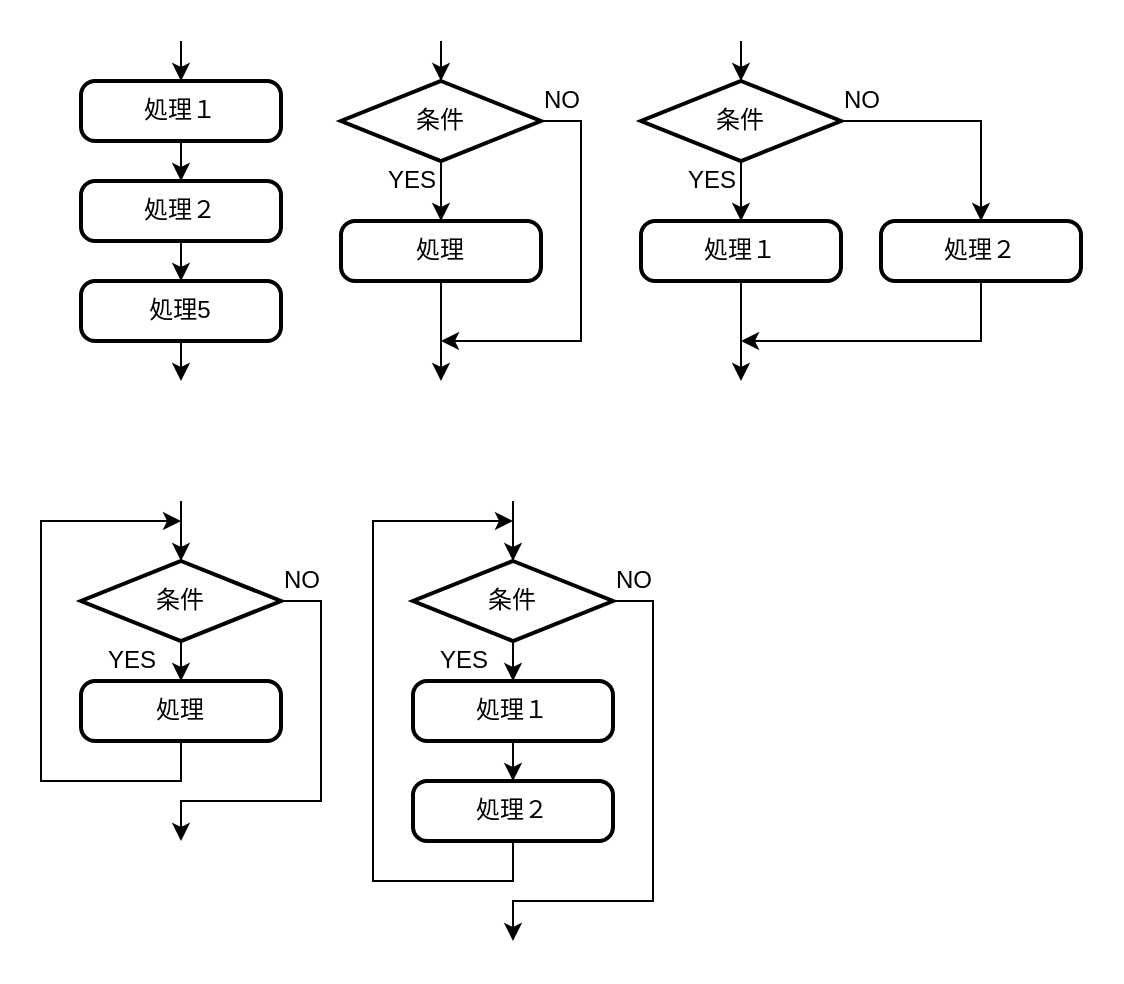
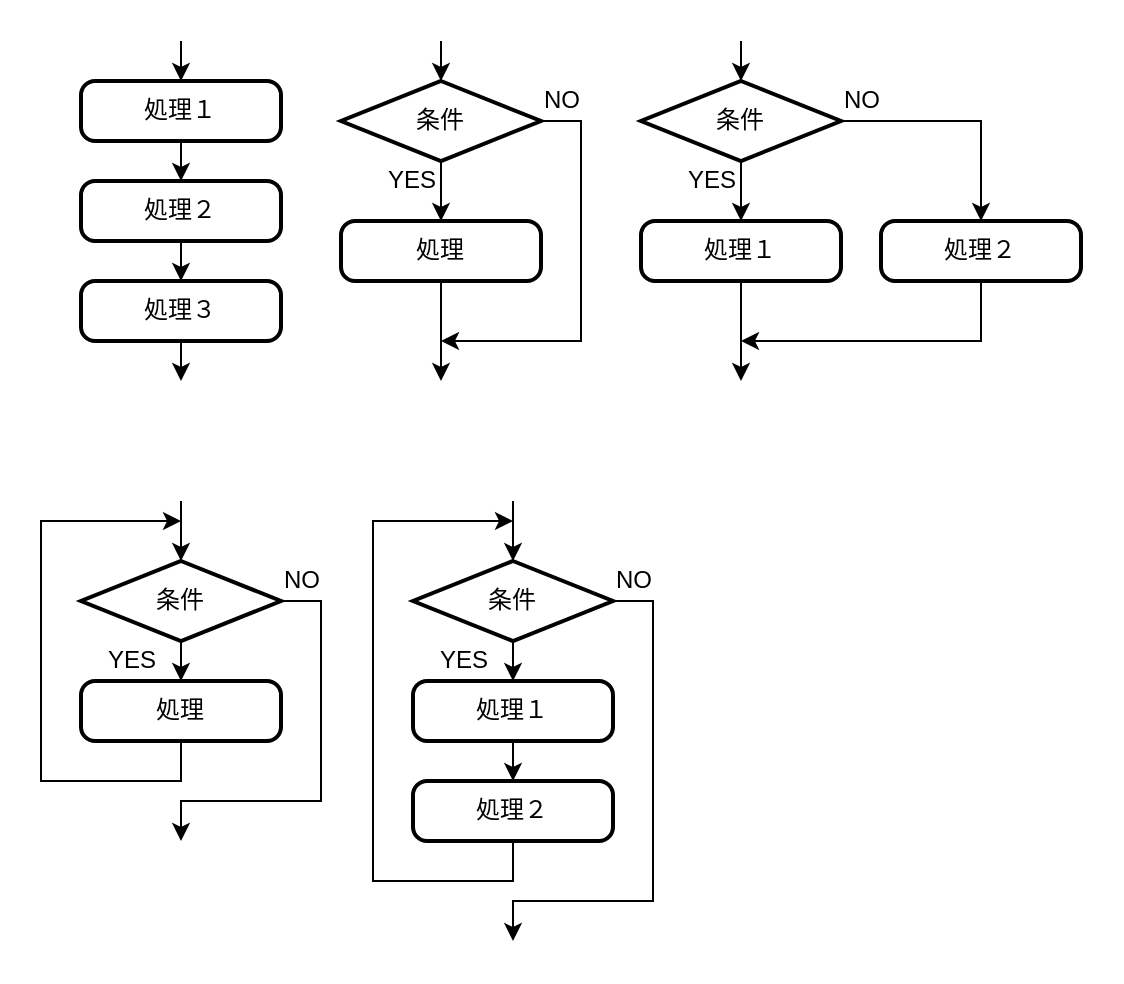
node "処理5": label "処理5" -> "処理３"
